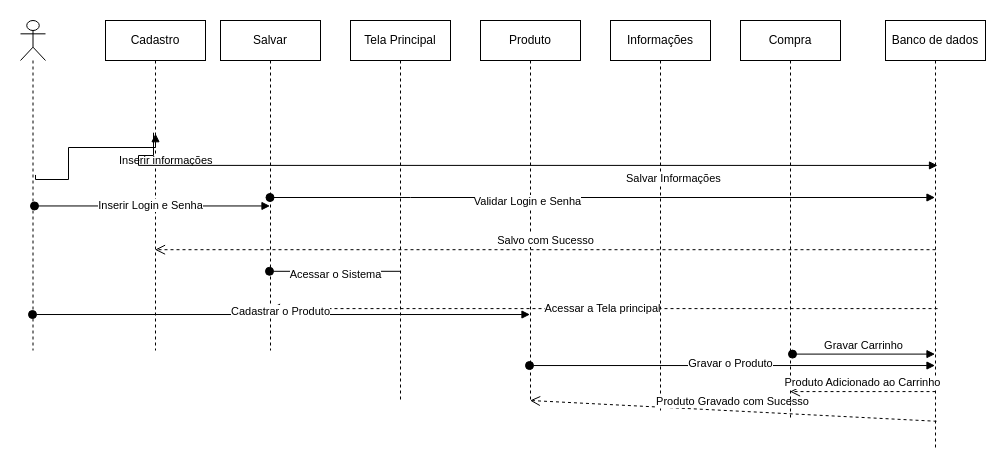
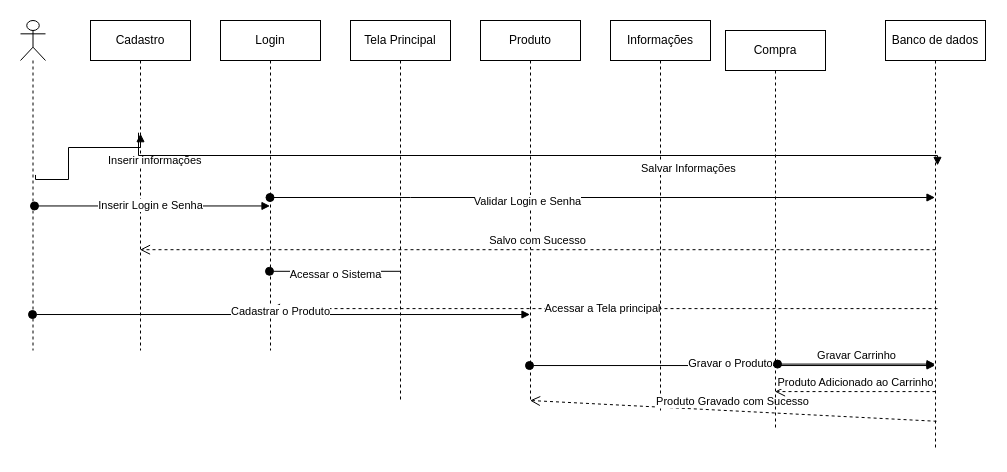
node "Salvar": label "Salvar" -> "Login"
node "Cadastro": moved (156, 186) -> (141, 186)
node "Compra": moved (791, 221) -> (776, 231)
